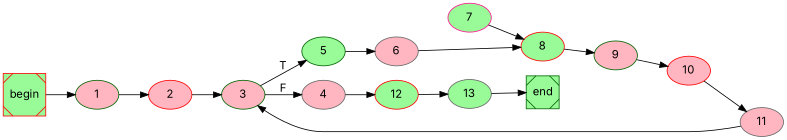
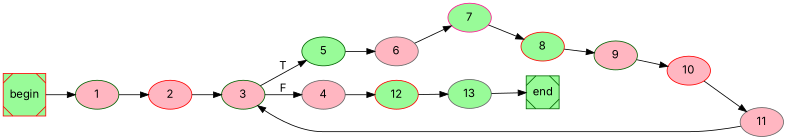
edge "6" -> "8": now "6" -> "7"
